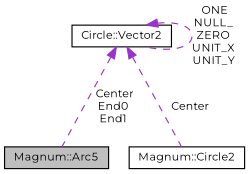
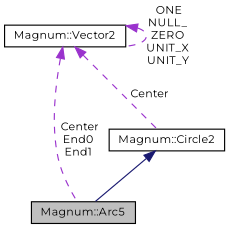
node "Circle::Vector2": label "Circle::Vector2" -> "Magnum::Vector2"
edge "Magnum::Arc5" -> "Magnum::Circle2": added
